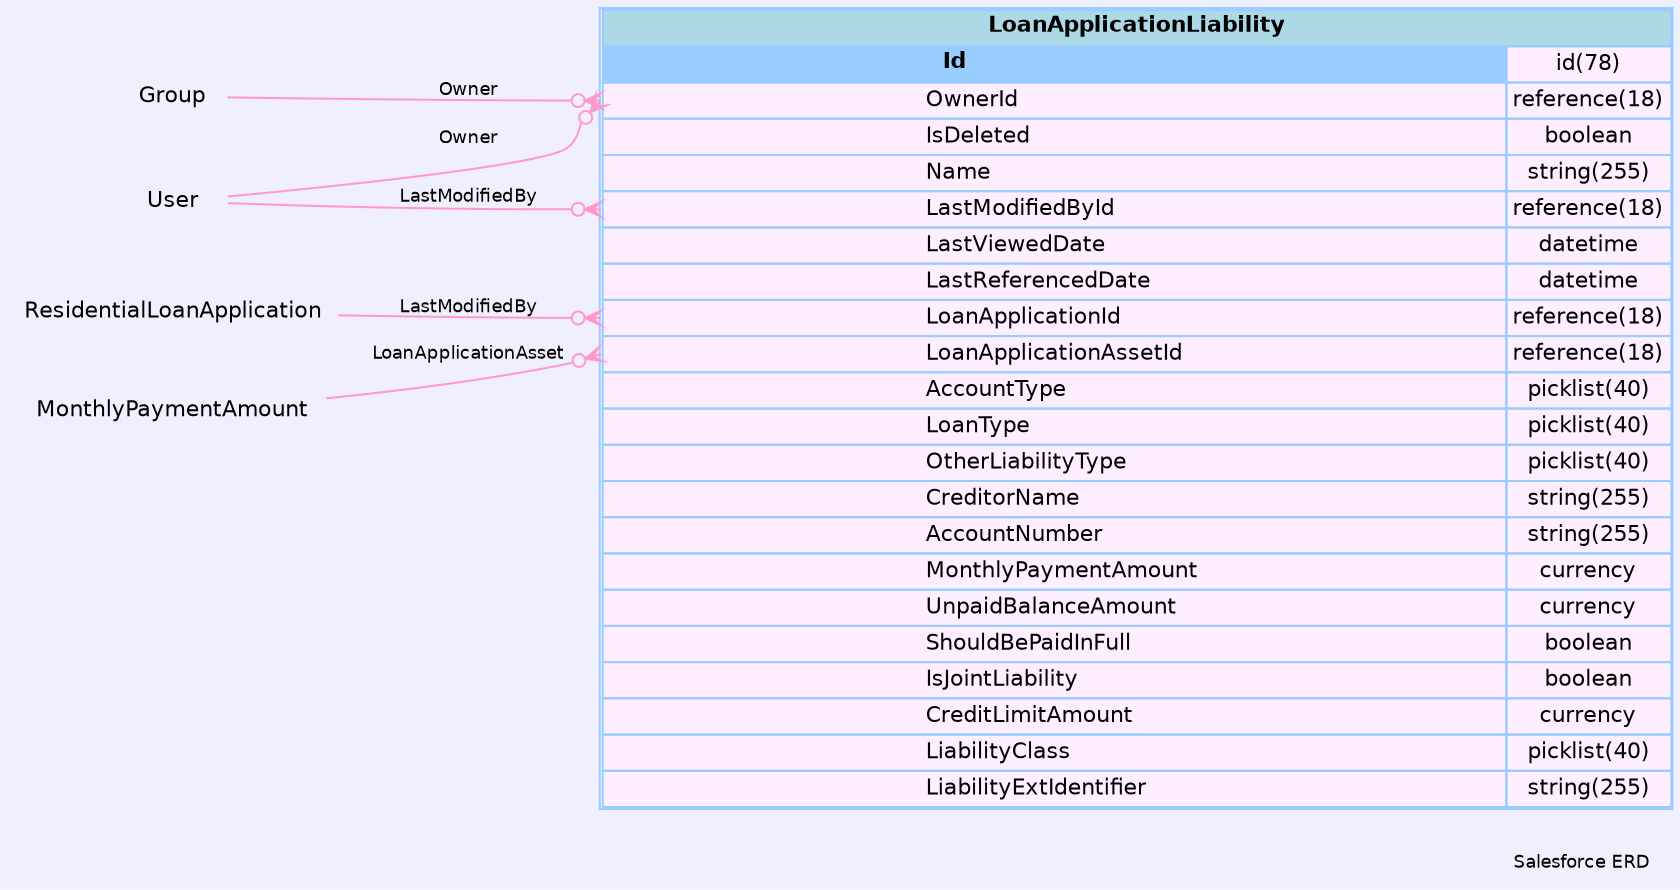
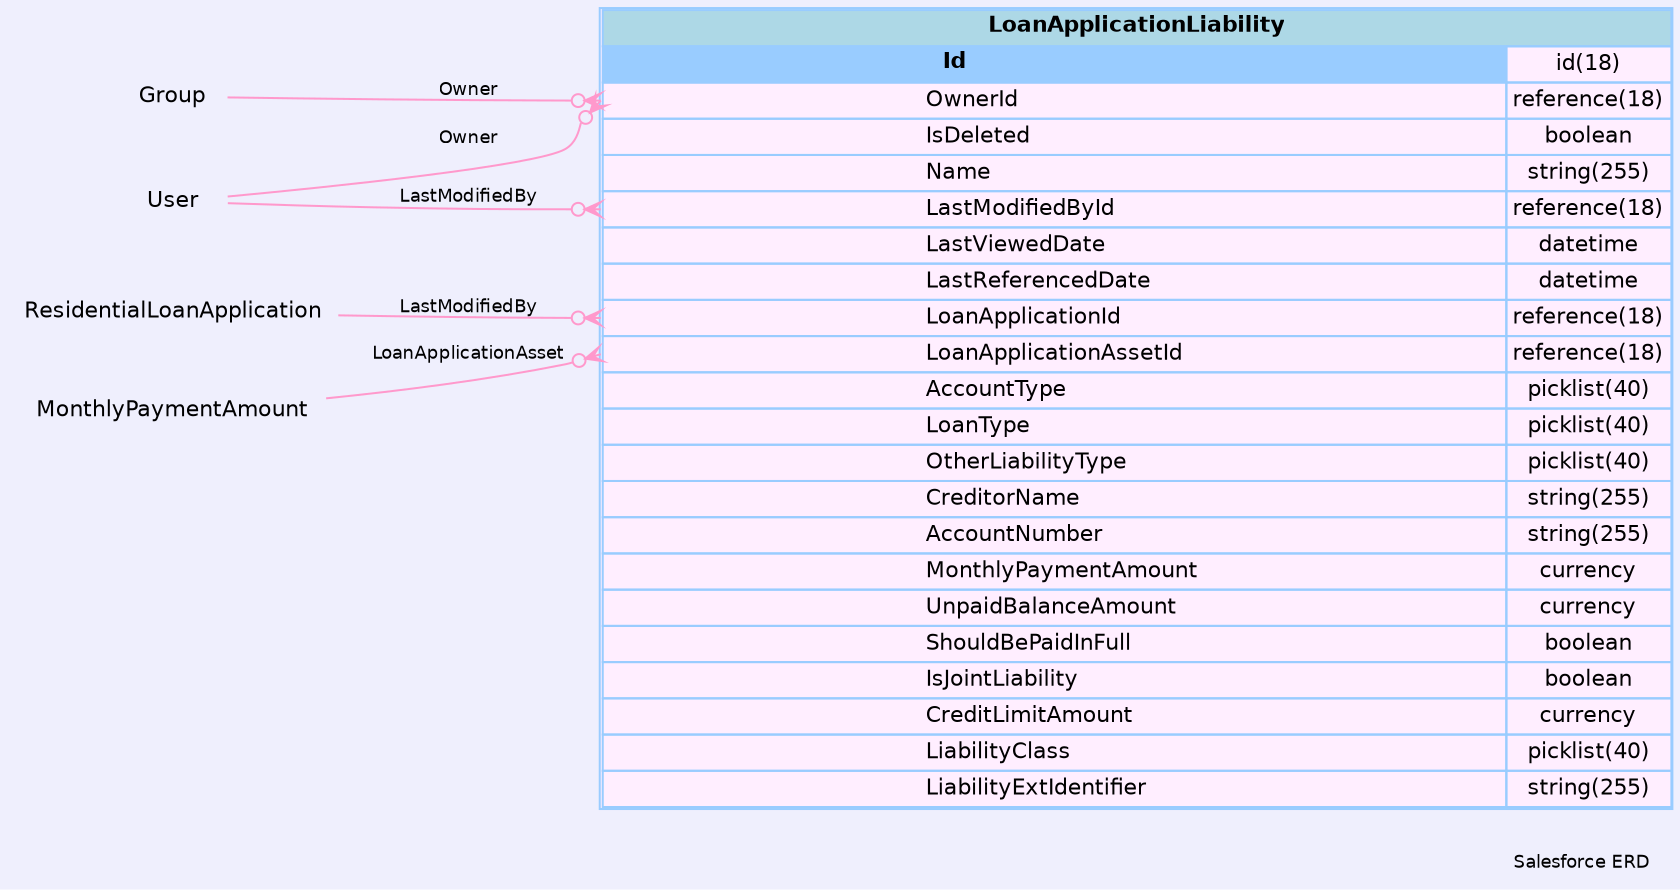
node "LoanApplicationLiability": text "id(78)" -> "id(18)"
